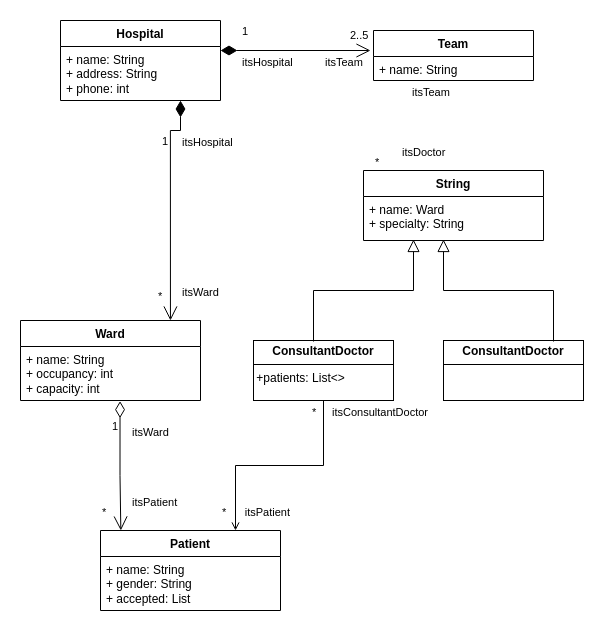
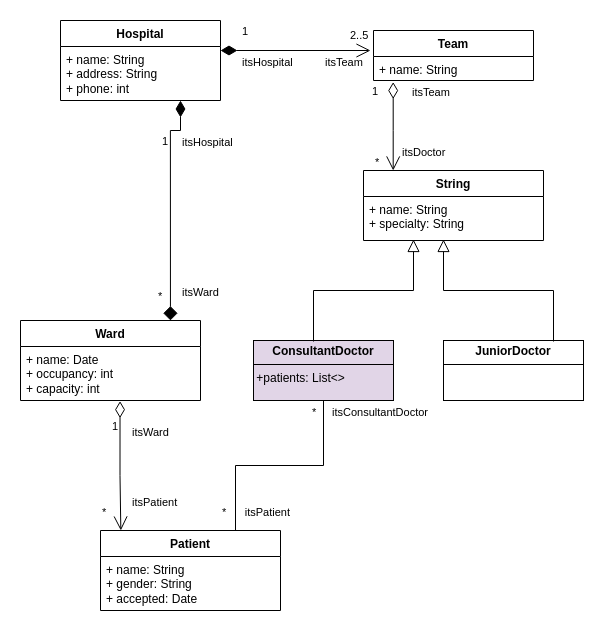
edge "+ name: String" -- "String": added, label "1"
node "+ name: Ward + specialty: String": label "+ name: Ward + specialty: String" -> "+ name: String + specialty: String"
edge "Hospital" -- "Ward": arrowhead open -> diamond
node "ConsultantDoctor": label "ConsultantDoctor" -> "JuniorDoctor"
node "ConsultantDoctor +patients: List<>": fillcolor #ffffff -> #e1d5e7
node "+ name: String + occupancy: int + capacity: int": label "+ name: String + occupancy: int + capacity: int" -> "+ name: Date + occupancy: int + capacity: int"
edge "ConsultantDoctor +patients: List<>" -> "Patient": arrowhead open -> none
node "+ name: String + gender: String + accepted: List": label "+ name: String + gender: String + accepted: List" -> "+ name: String + gender: String + accepted: Date"
